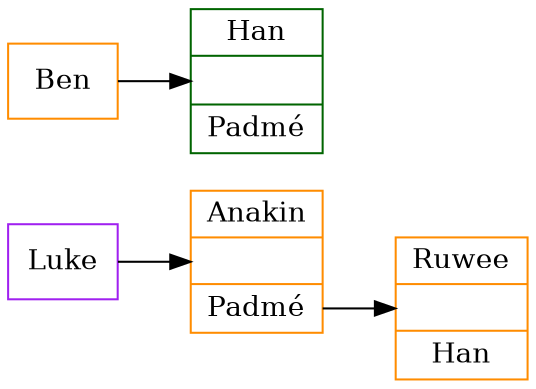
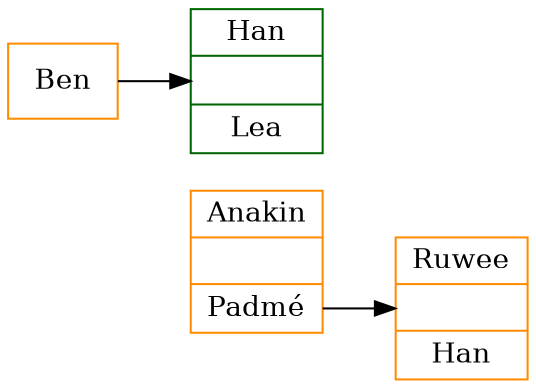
node "Han": text "Padmé" -> "Lea"
node "Luke": removed
